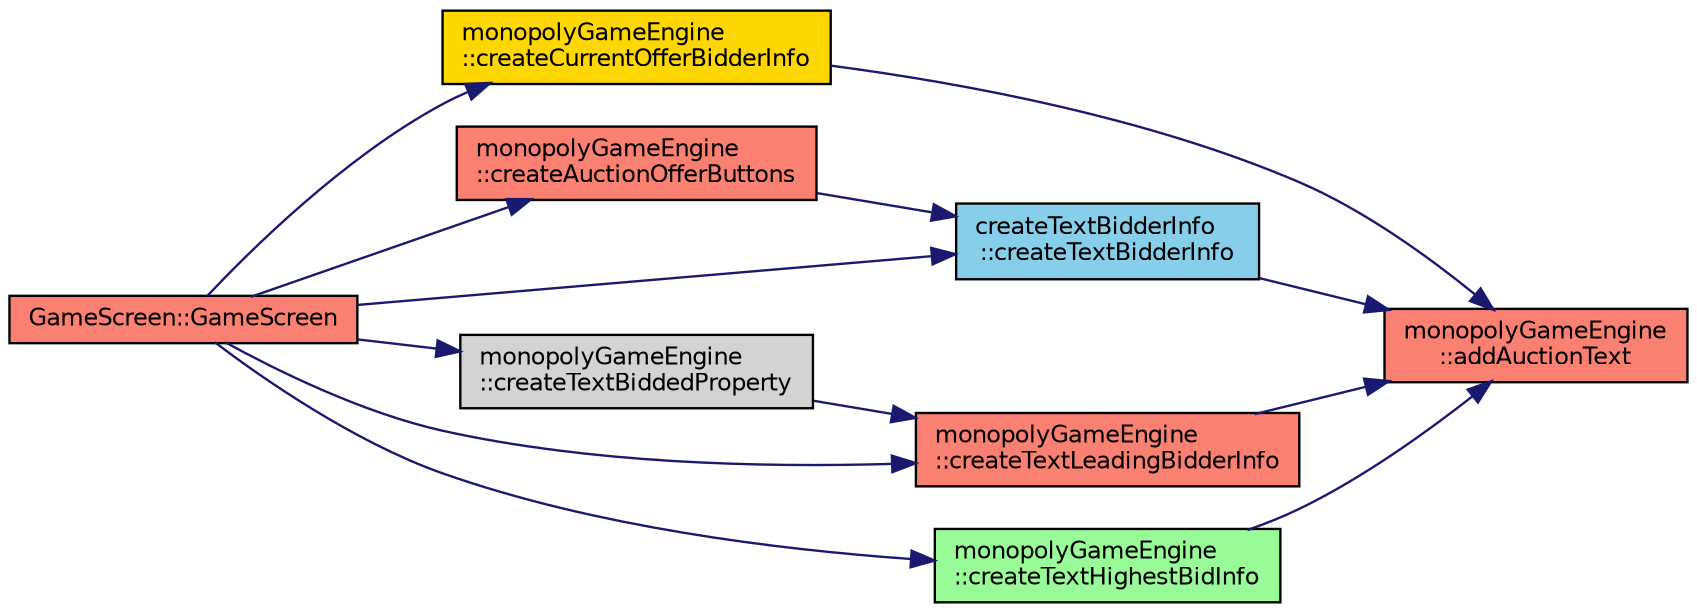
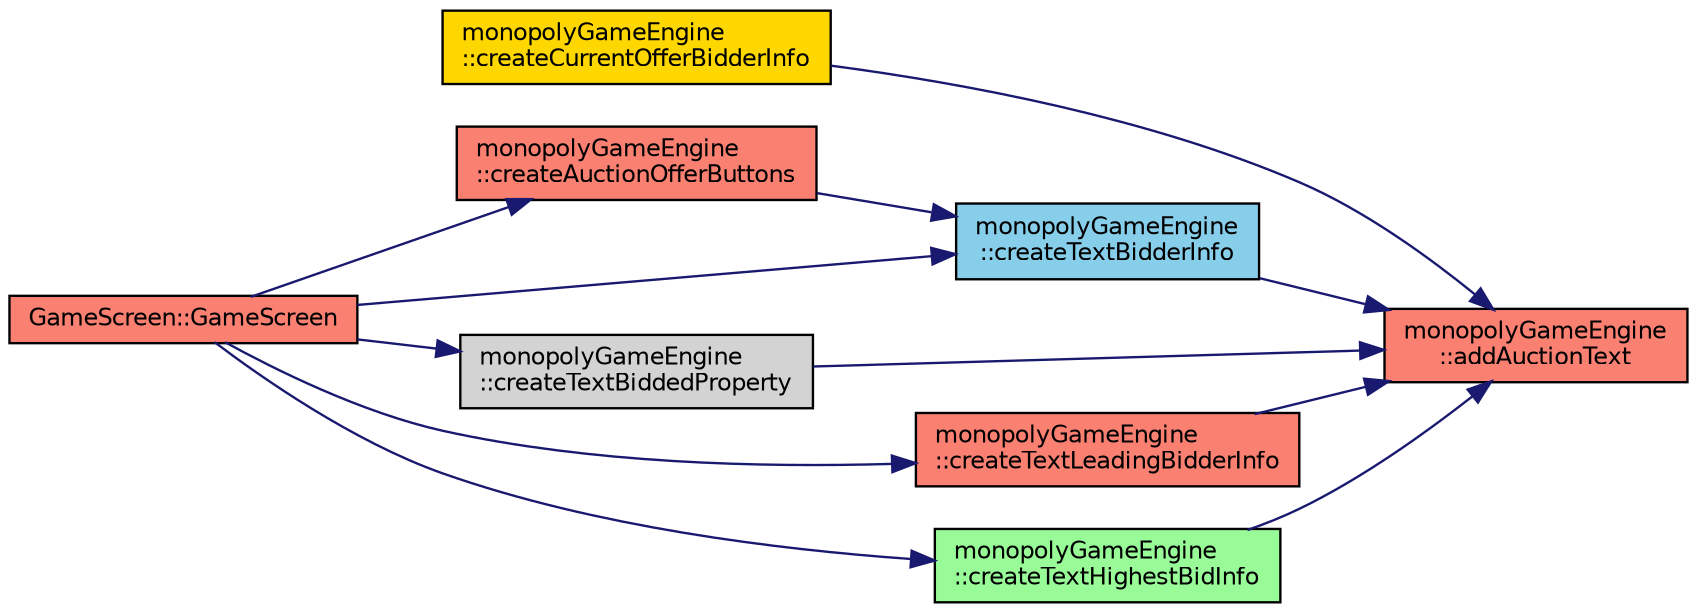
edge "GameScreen::GameScreen" -> "monopolyGameEngine ::createCurrentOfferBidderInfo": removed
node "createTextBidderInfo ::createTextBidderInfo": label "createTextBidderInfo ::createTextBidderInfo" -> "monopolyGameEngine ::createTextBidderInfo"
edge "monopolyGameEngine ::createTextBiddedProperty" -> "monopolyGameEngine ::createTextLeadingBidderInfo": now "monopolyGameEngine ::createTextBiddedProperty" -> "monopolyGameEngine ::addAuctionText"
